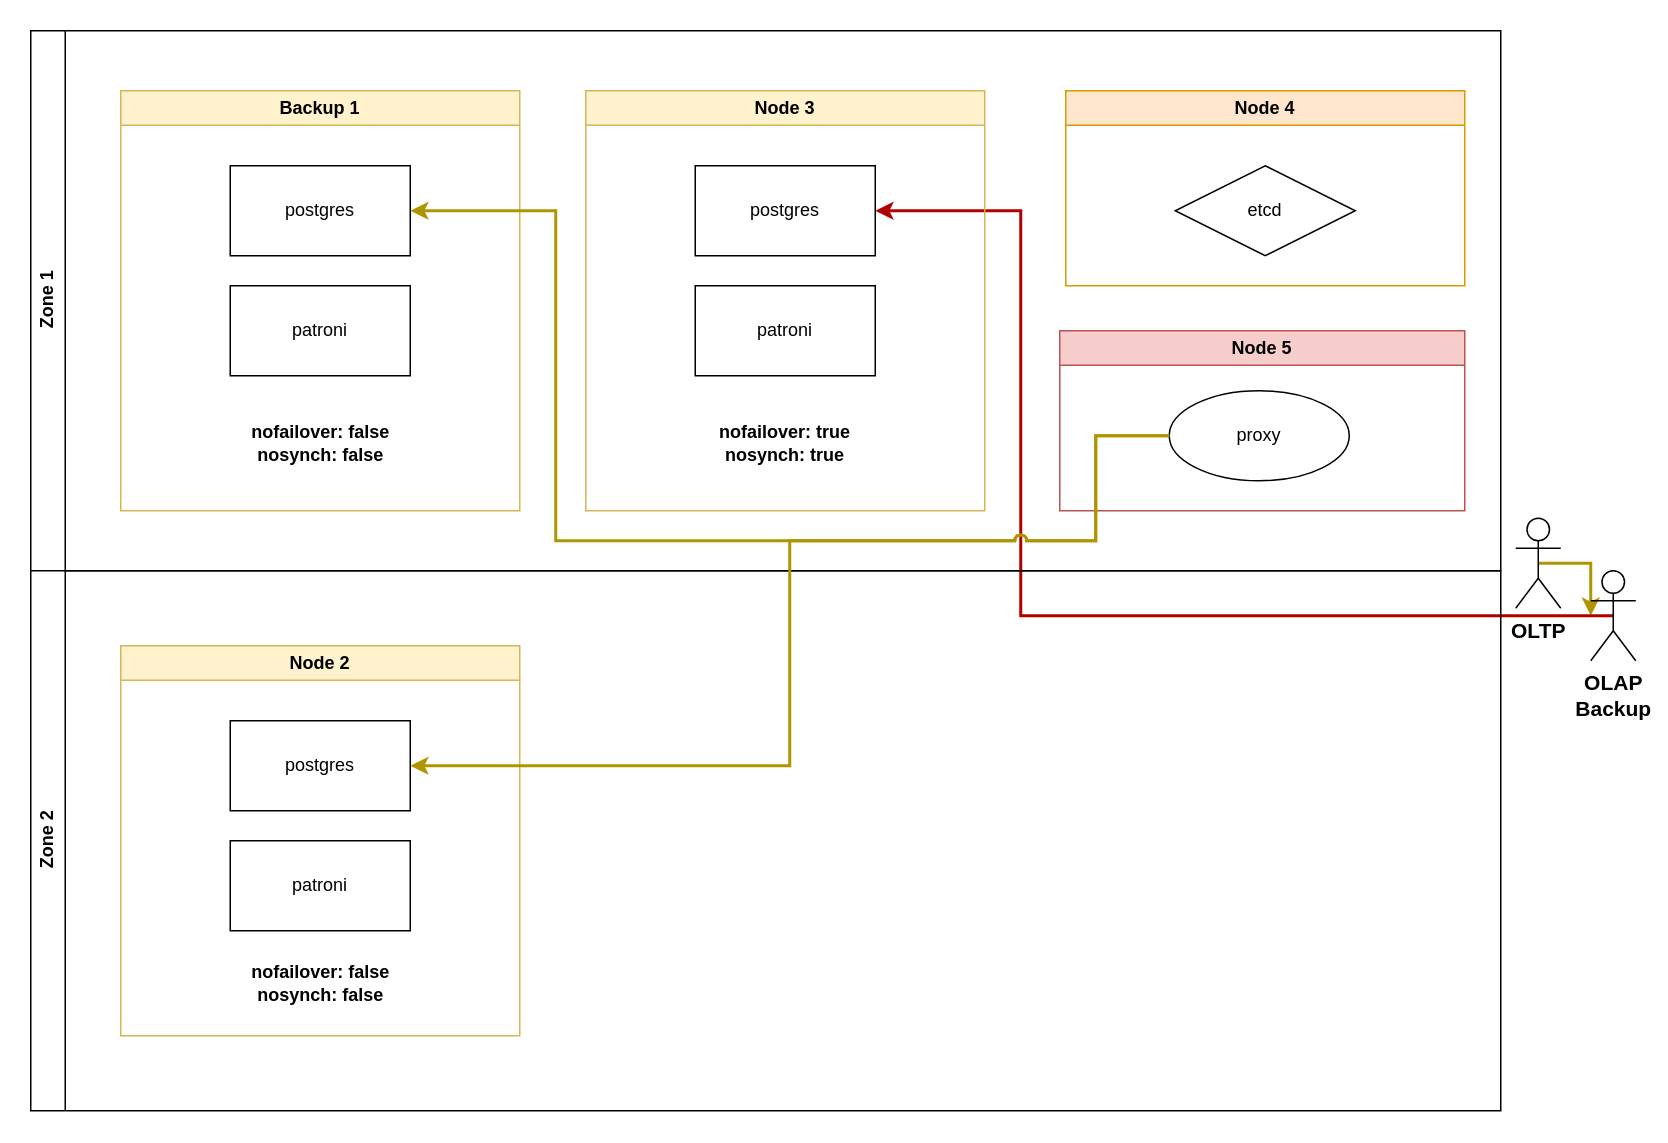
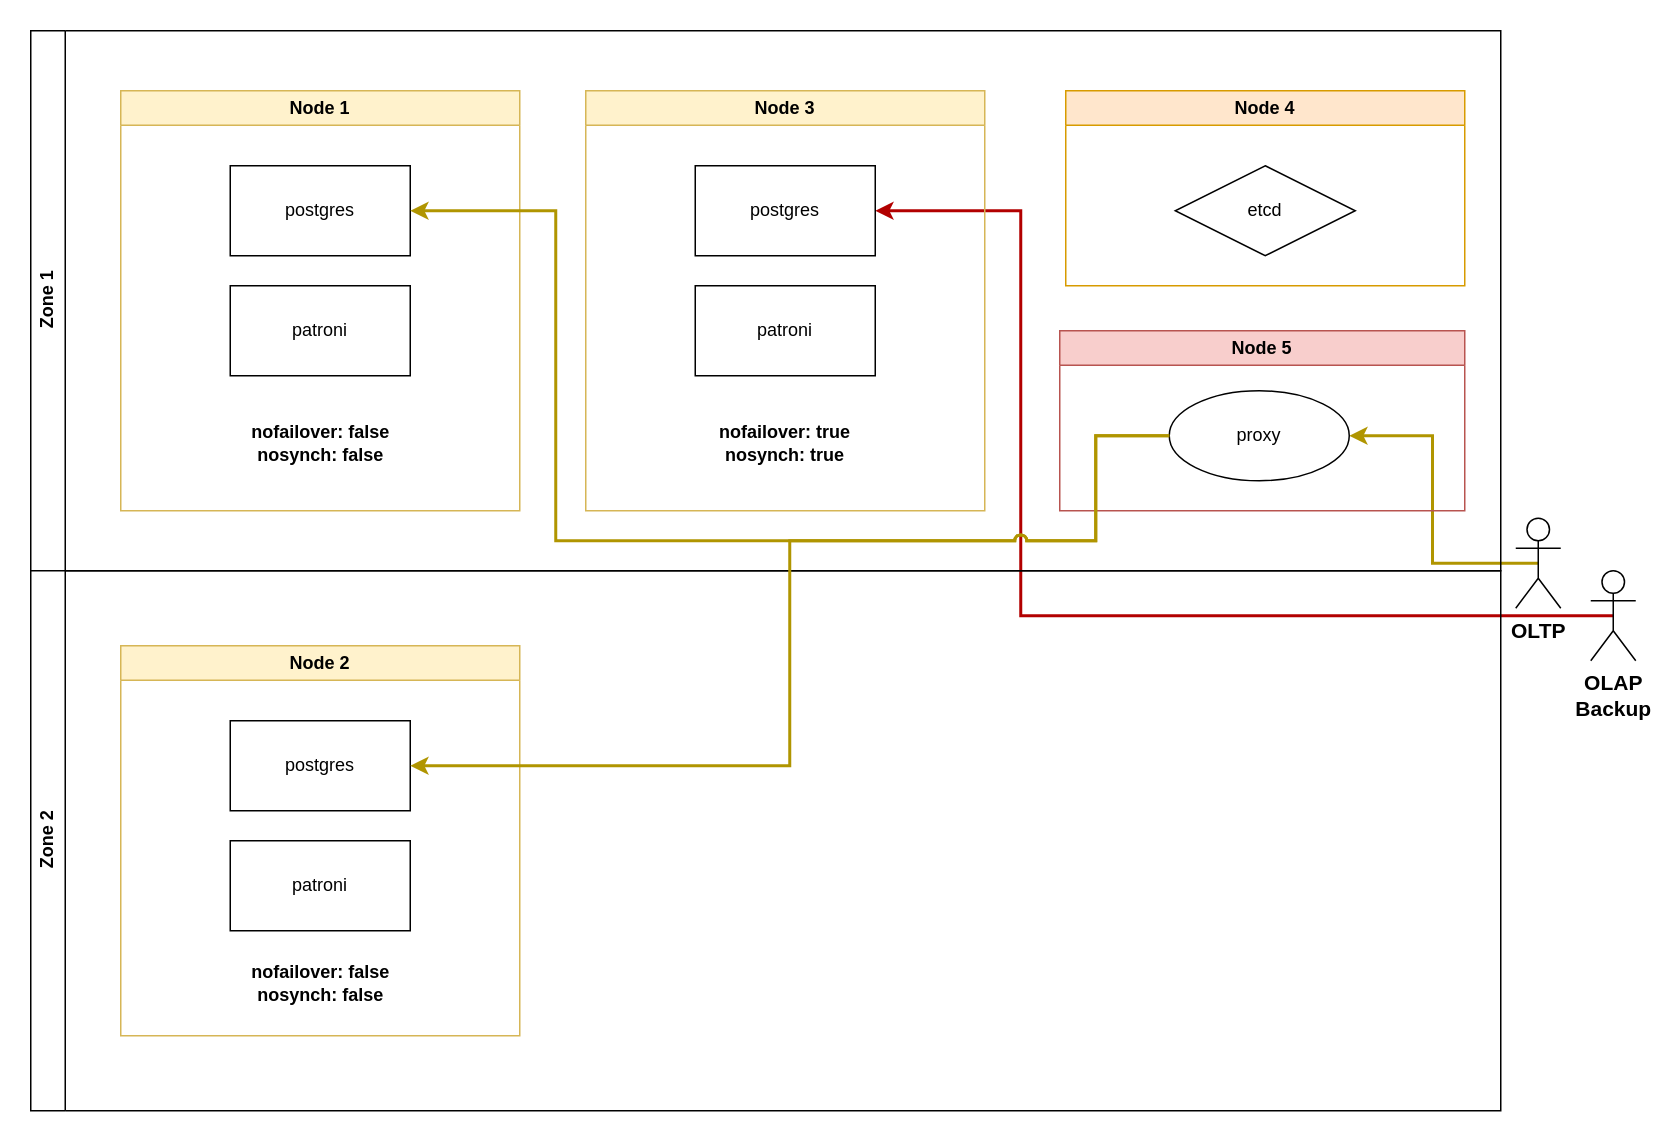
node "Backup 1": label "Backup 1" -> "Node 1"
edge "OLTP" -> "OLAP Backup": now "OLTP" -> "proxy"
